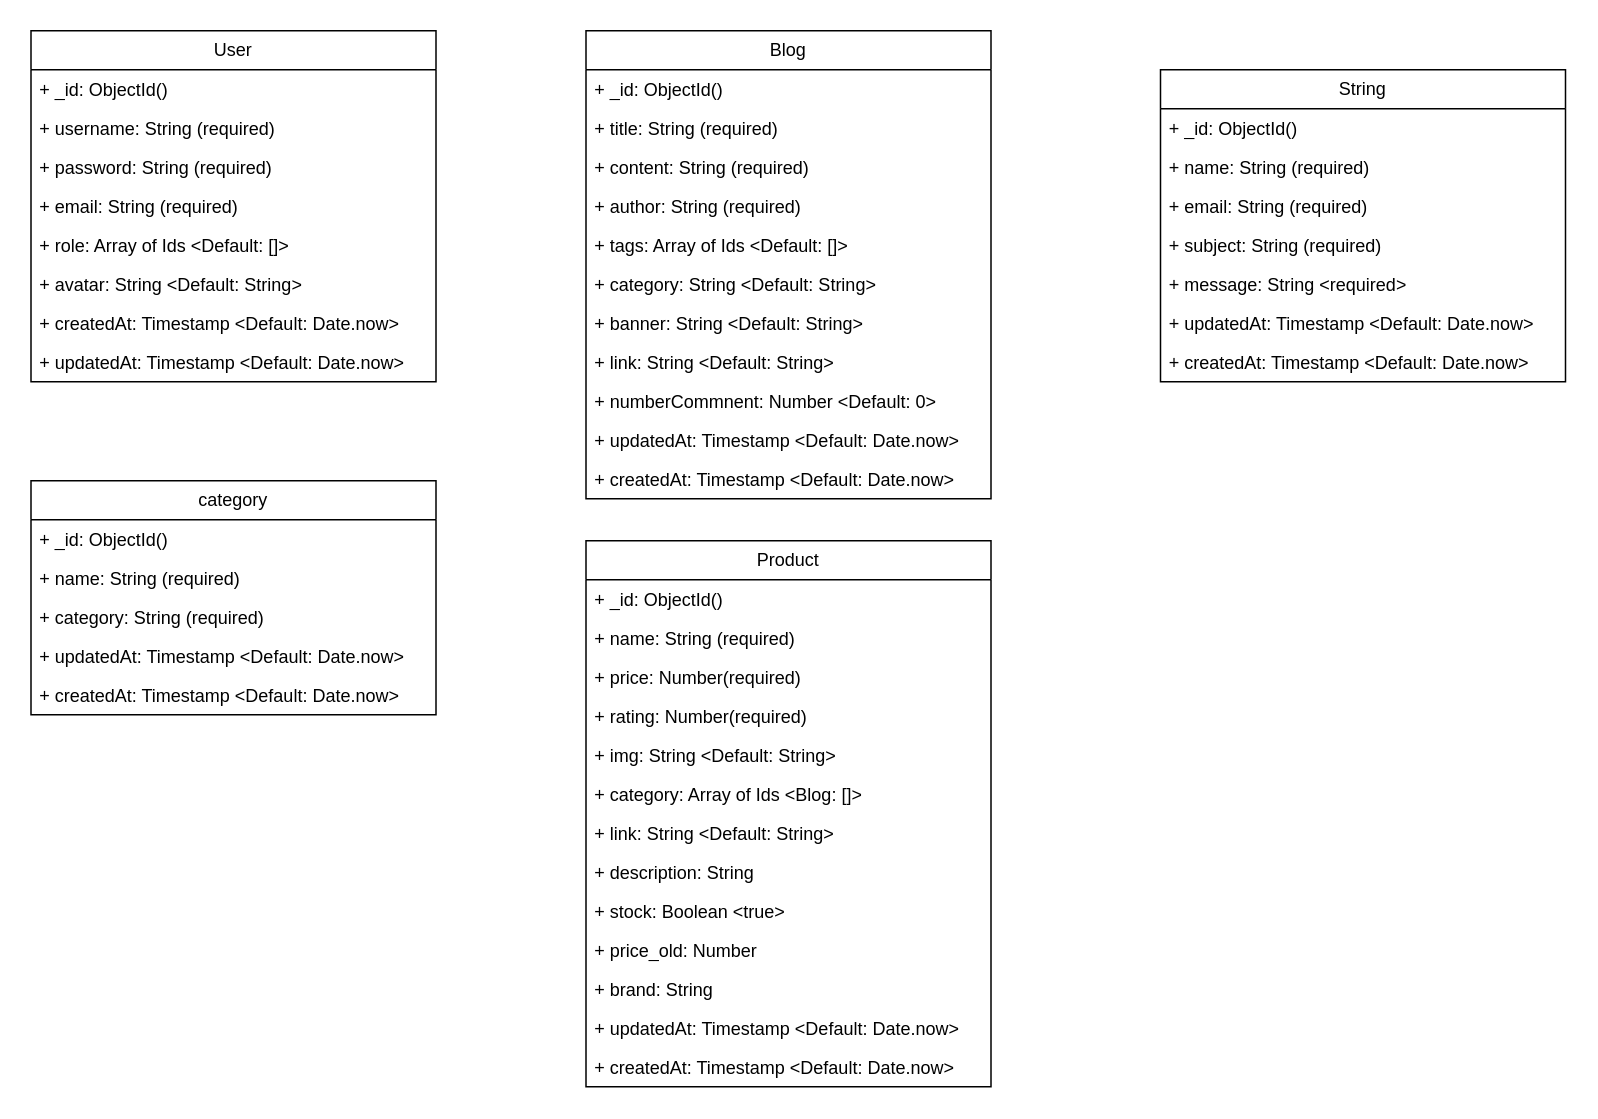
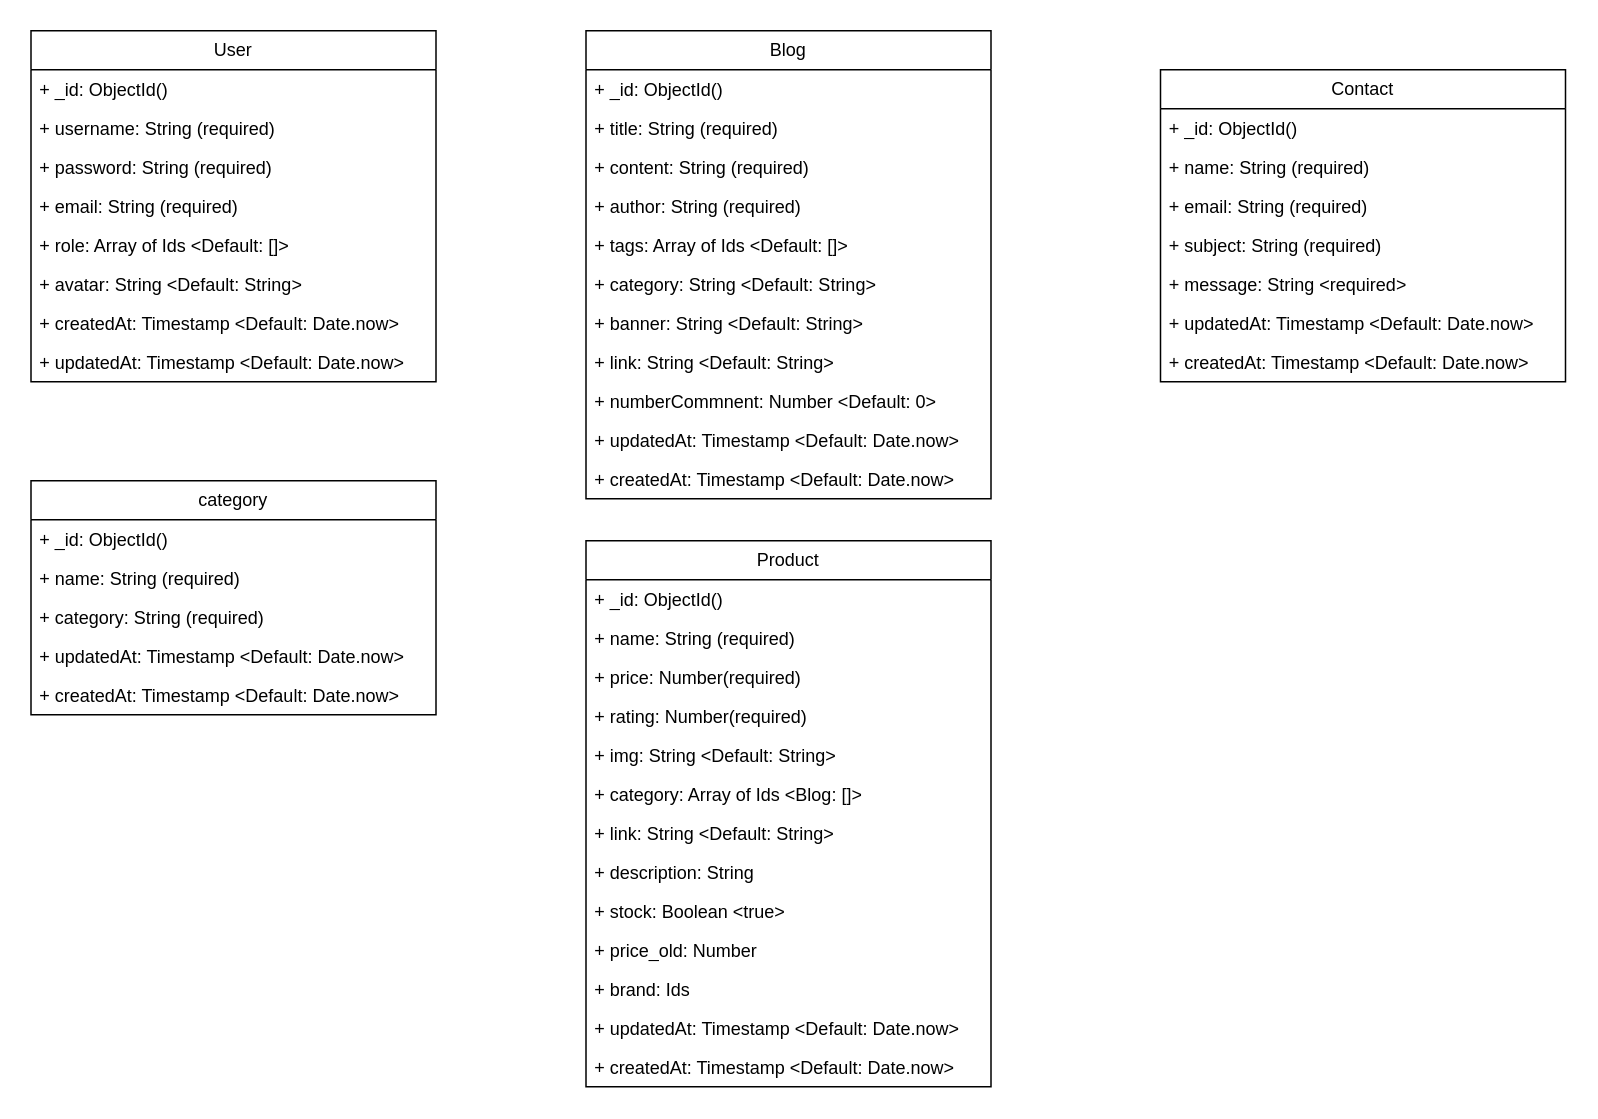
node "String": label "String" -> "Contact"
node "+ brand: String": label "+ brand: String" -> "+ brand: Ids"
